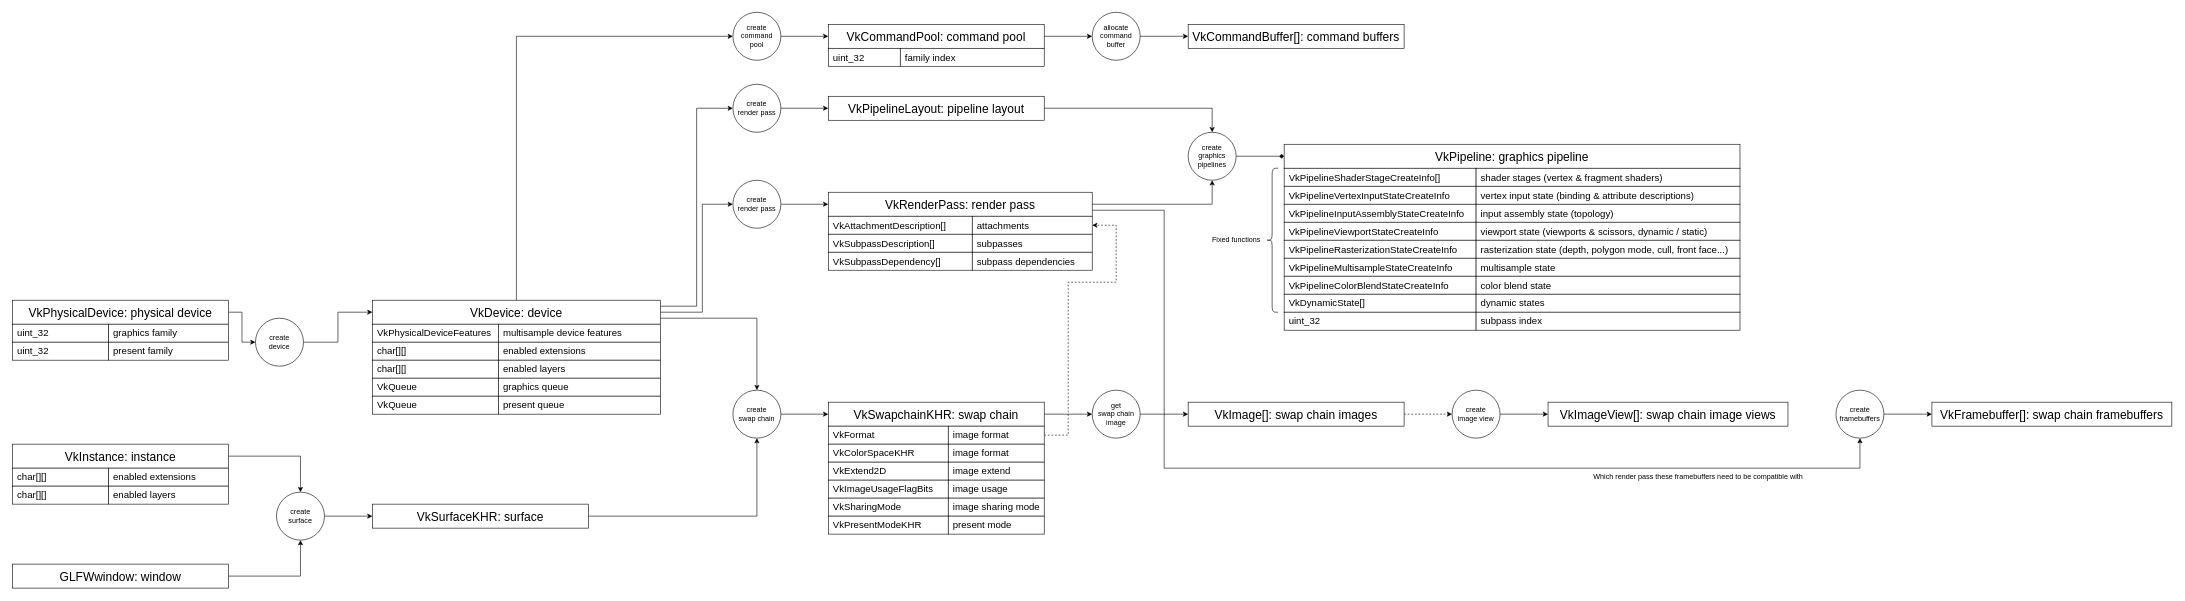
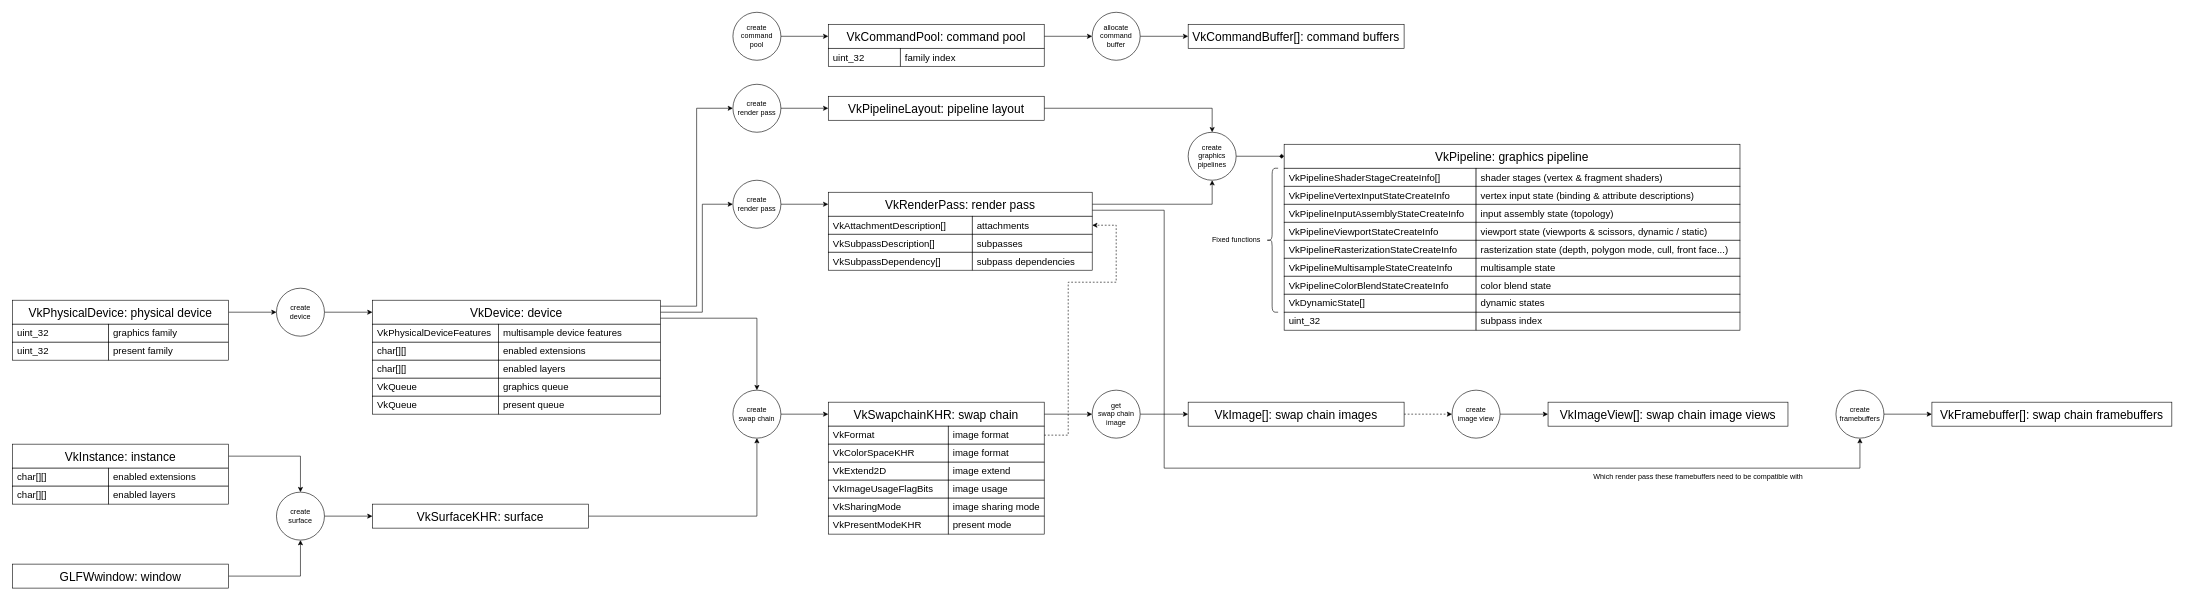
edge "VkDevice: device" -> "create command pool": removed
node "create device": moved (279, 342) -> (300, 312)
